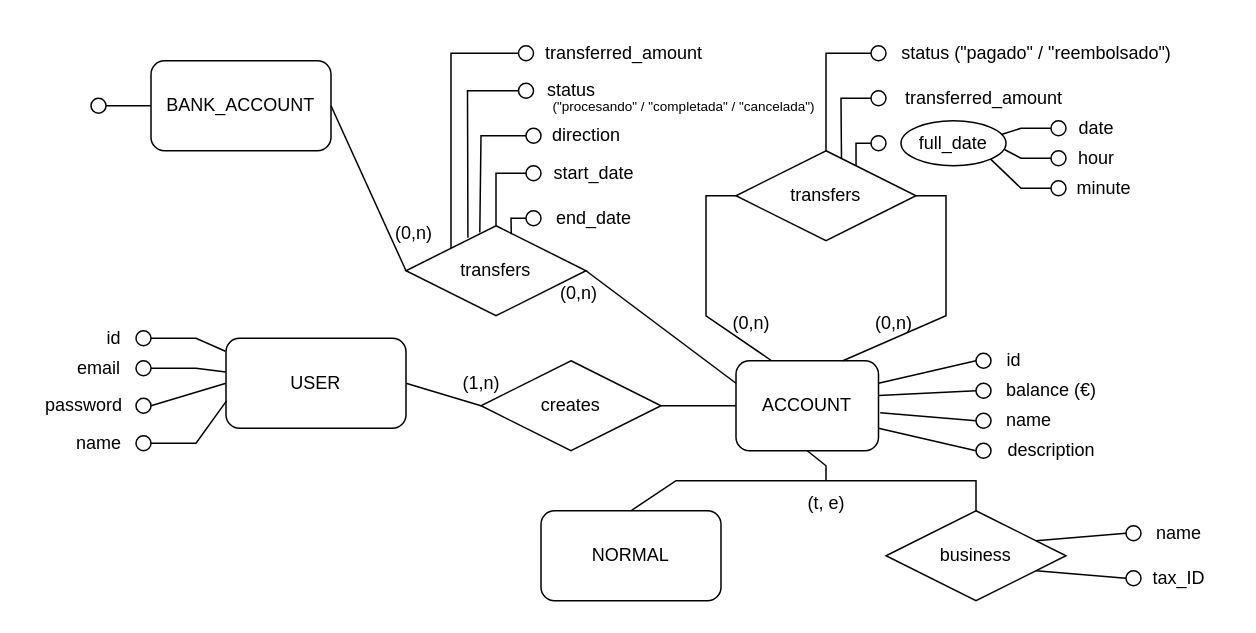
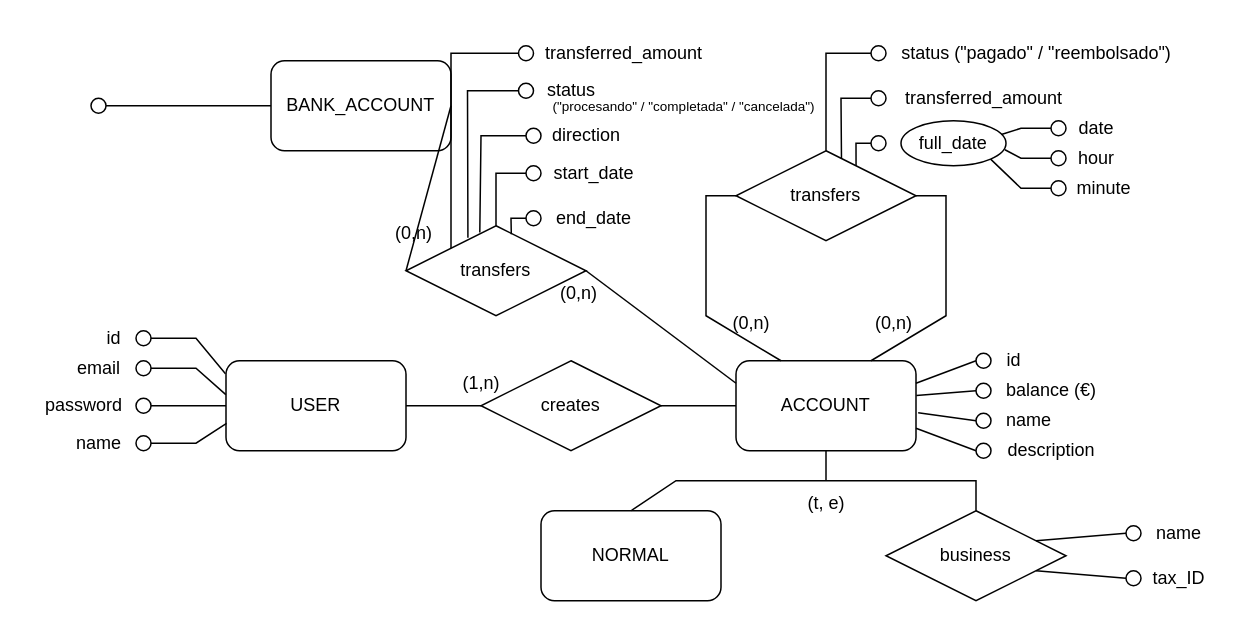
node "BANK_ACCOUNT": moved (241, 106) -> (361, 106)
node "USER": moved (316, 383) -> (316, 406)
node "ACCOUNT": size 143x90 -> 180x90
